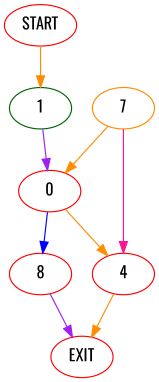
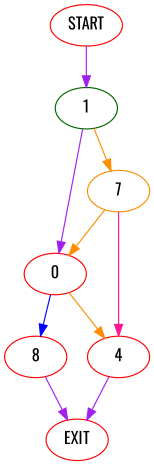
edge "START" -> "1": color darkorange -> purple
edge "1" -> "7": added
edge "4" -> "EXIT": color darkorange -> purple
